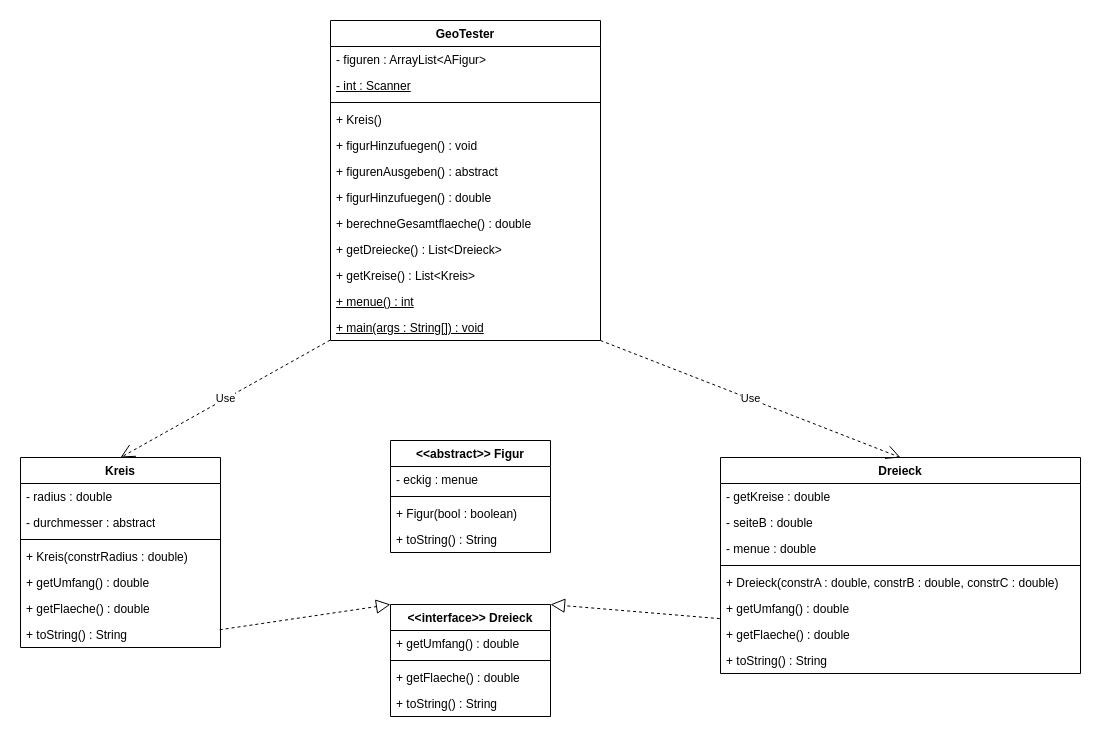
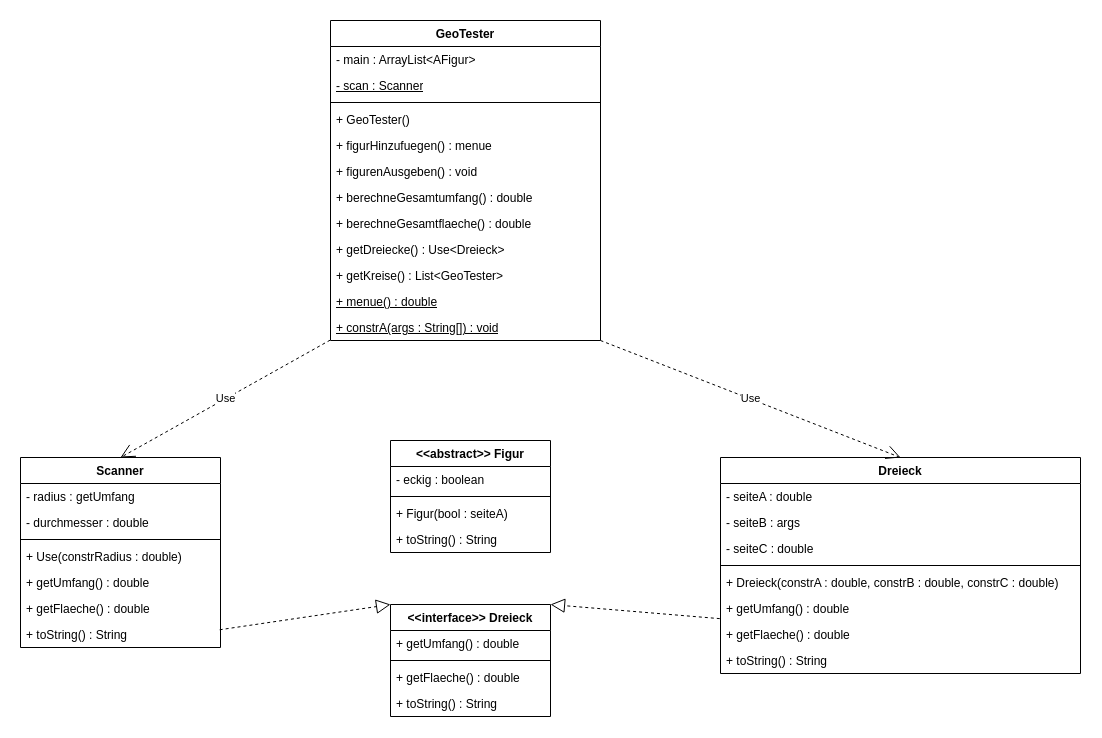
node "- figuren : ArrayList<AFigur>": label "- figuren : ArrayList<AFigur>" -> "- main : ArrayList<AFigur>"
node "- int : Scanner": label "- int : Scanner" -> "- scan : Scanner"
node "+ Kreis()": label "+ Kreis()" -> "+ GeoTester()"
node "+ figurHinzufuegen() : void": label "+ figurHinzufuegen() : void" -> "+ figurHinzufuegen() : menue"
node "+ figurenAusgeben() : abstract": label "+ figurenAusgeben() : abstract" -> "+ figurenAusgeben() : void"
node "+ figurHinzufuegen() : double": label "+ figurHinzufuegen() : double" -> "+ berechneGesamtumfang() : double"
node "+ getDreiecke() : List<Dreieck>": label "+ getDreiecke() : List<Dreieck>" -> "+ getDreiecke() : Use<Dreieck>"
node "+ getKreise() : List<Kreis>": label "+ getKreise() : List<Kreis>" -> "+ getKreise() : List<GeoTester>"
node "+ menue() : int": label "+ menue() : int" -> "+ menue() : double"
node "+ main(args : String[]) : void": label "+ main(args : String[]) : void" -> "+ constrA(args : String[]) : void"
node "Kreis": label "Kreis" -> "Scanner"
node "- eckig : menue": label "- eckig : menue" -> "- eckig : boolean"
node "- radius : double": label "- radius : double" -> "- radius : getUmfang"
node "- getKreise : double": label "- getKreise : double" -> "- seiteA : double"
node "+ Figur(bool : boolean)": label "+ Figur(bool : boolean)" -> "+ Figur(bool : seiteA)"
node "- durchmesser : abstract": label "- durchmesser : abstract" -> "- durchmesser : double"
node "- seiteB : double": label "- seiteB : double" -> "- seiteB : args"
node "- menue : double": label "- menue : double" -> "- seiteC : double"
node "+ Kreis(constrRadius : double)": label "+ Kreis(constrRadius : double)" -> "+ Use(constrRadius : double)"
